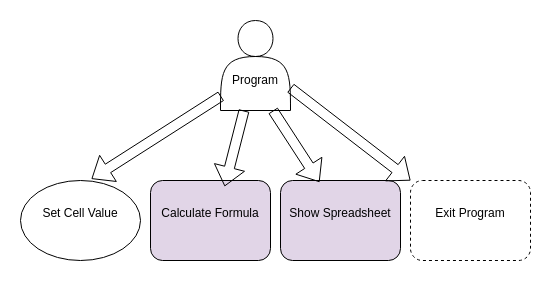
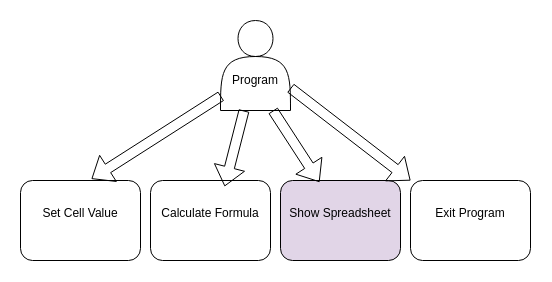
node "Set Cell Value": shape ellipse -> rounded rectangle
node "Calculate Formula": fillcolor #e1d5e7 -> #ffffff
node "Exit Program": style dashed -> solid
